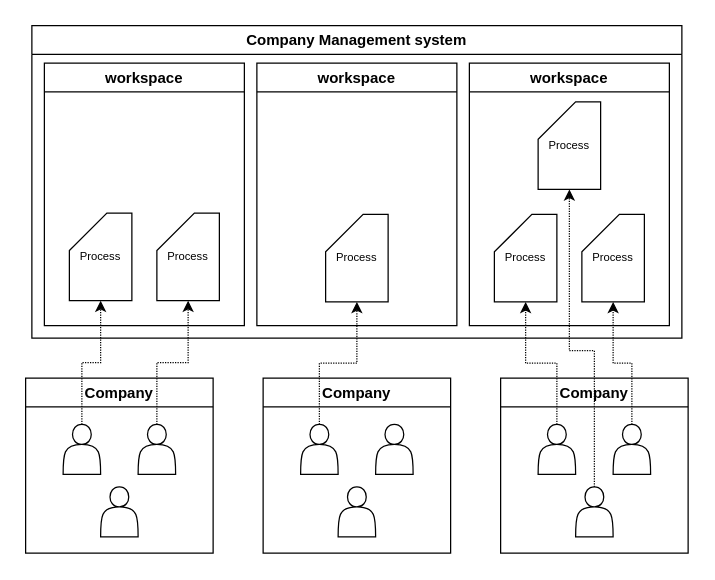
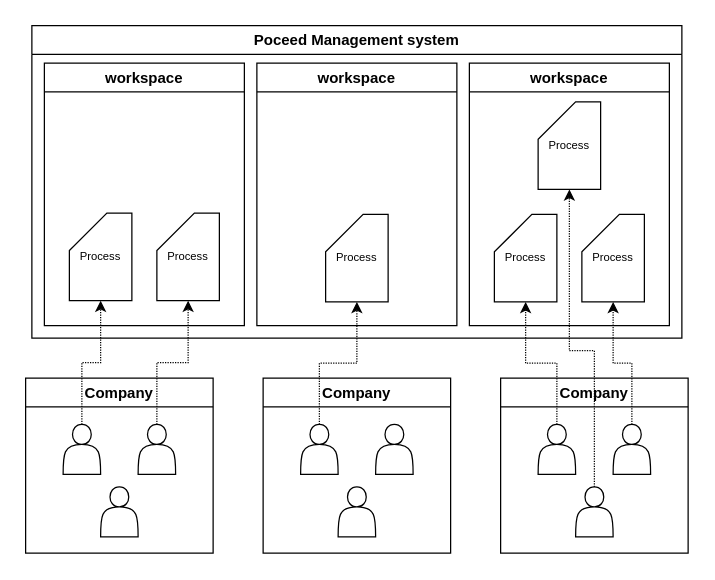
node "Company Management system": label "Company Management system" -> "Poceed Management system"
